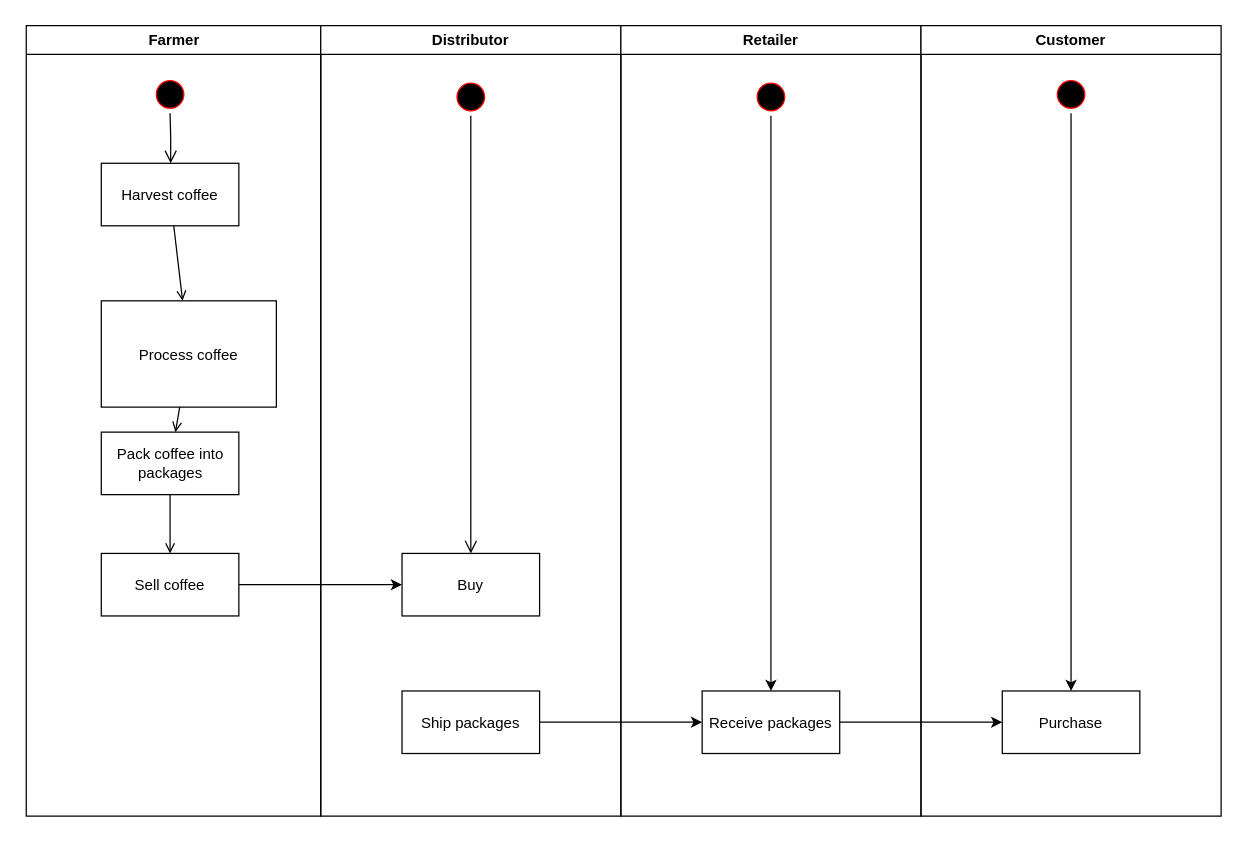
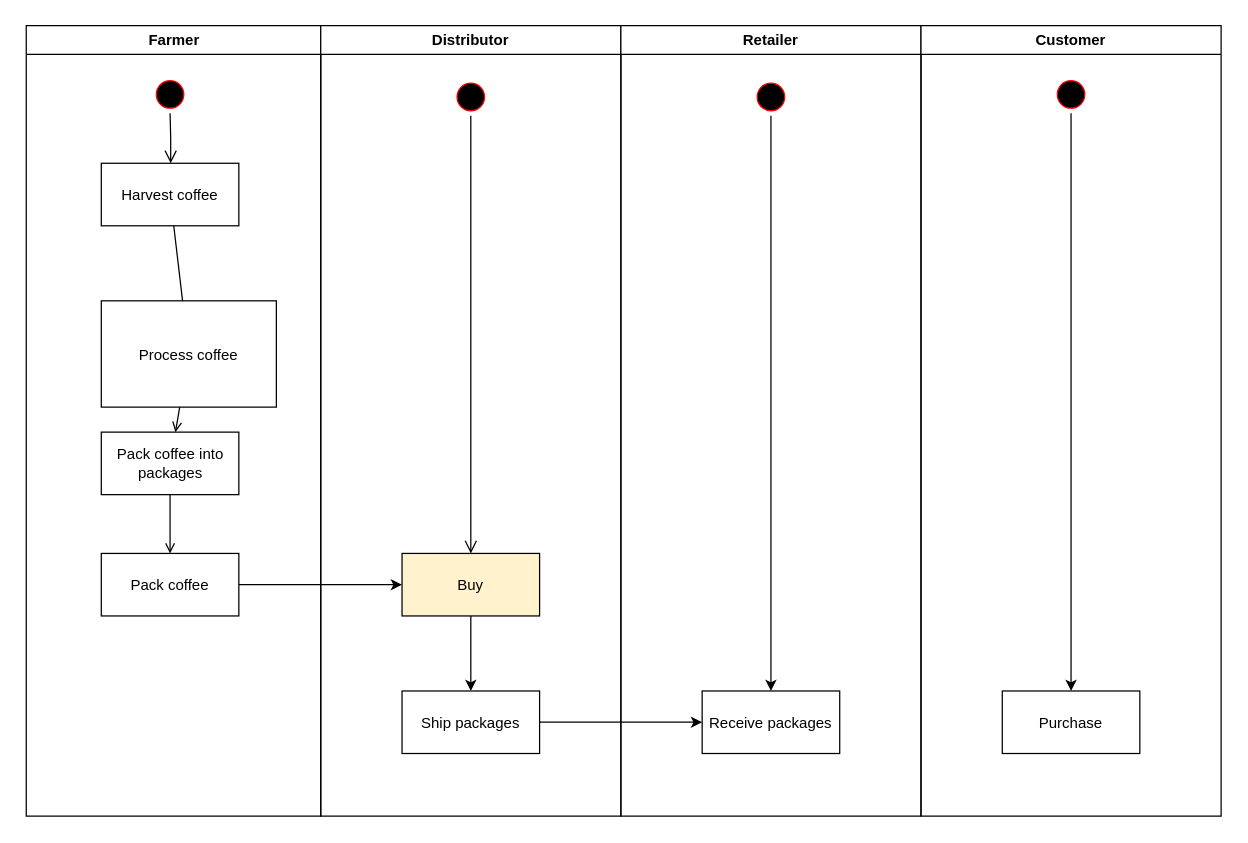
edge "Harvest coffee" -> "Process coffee": arrowhead open -> none
node "Buy": fillcolor #ffffff -> #fff2cc
node "Sell coffee": label "Sell coffee" -> "Pack coffee"
edge "Buy" -> "Ship packages": added
edge "Receive packages" -> "Purchase": removed
